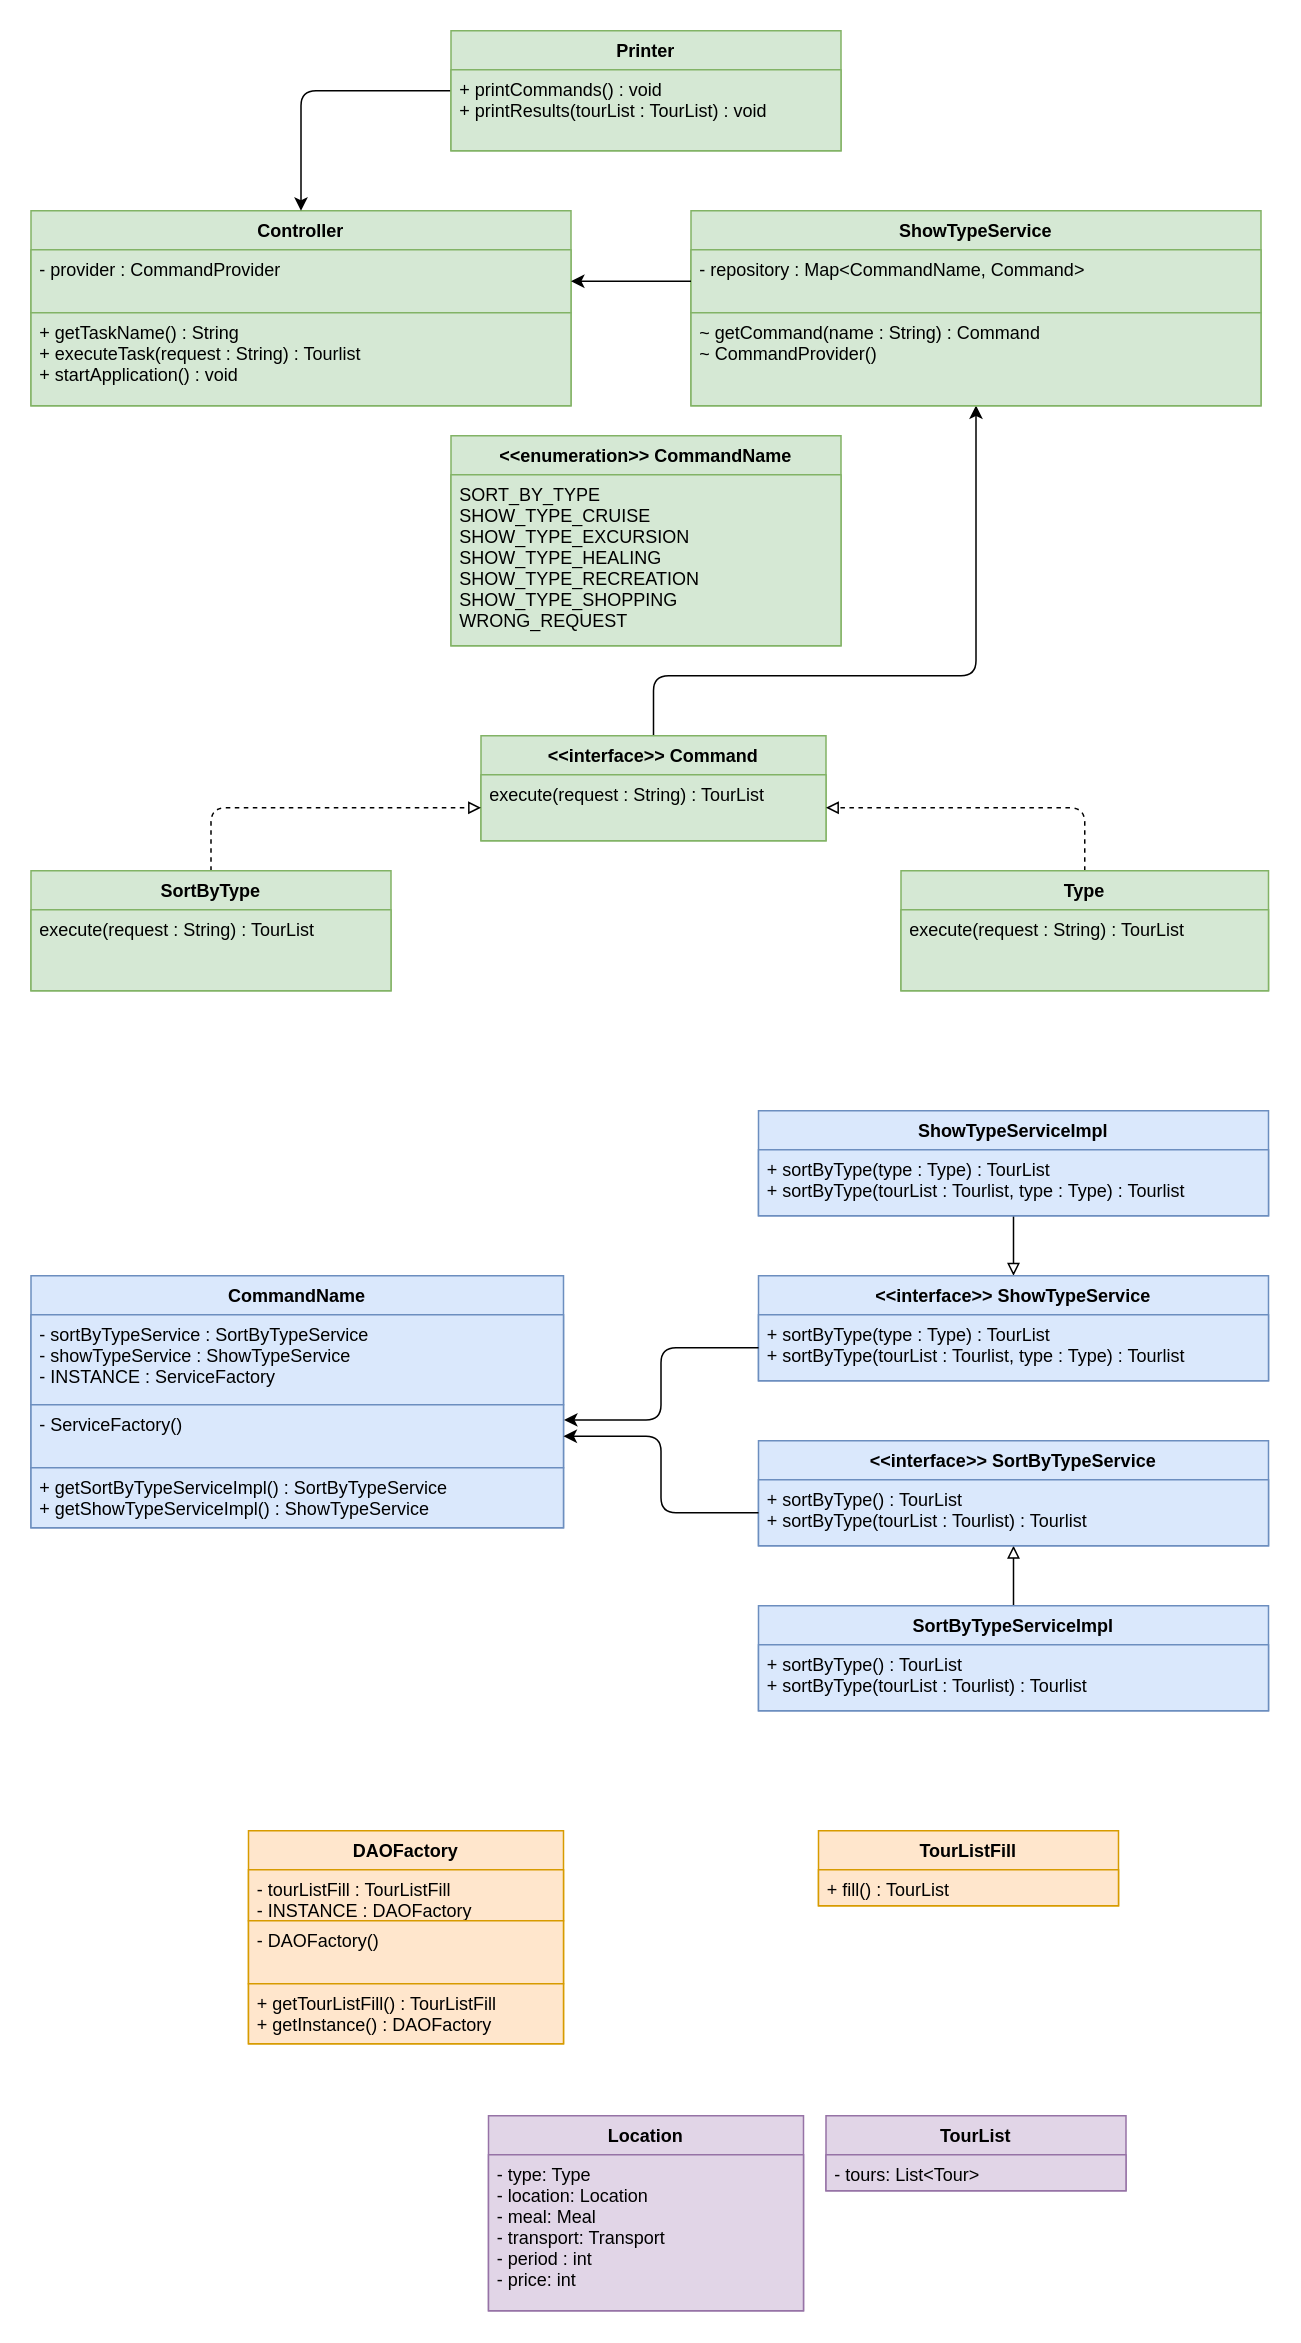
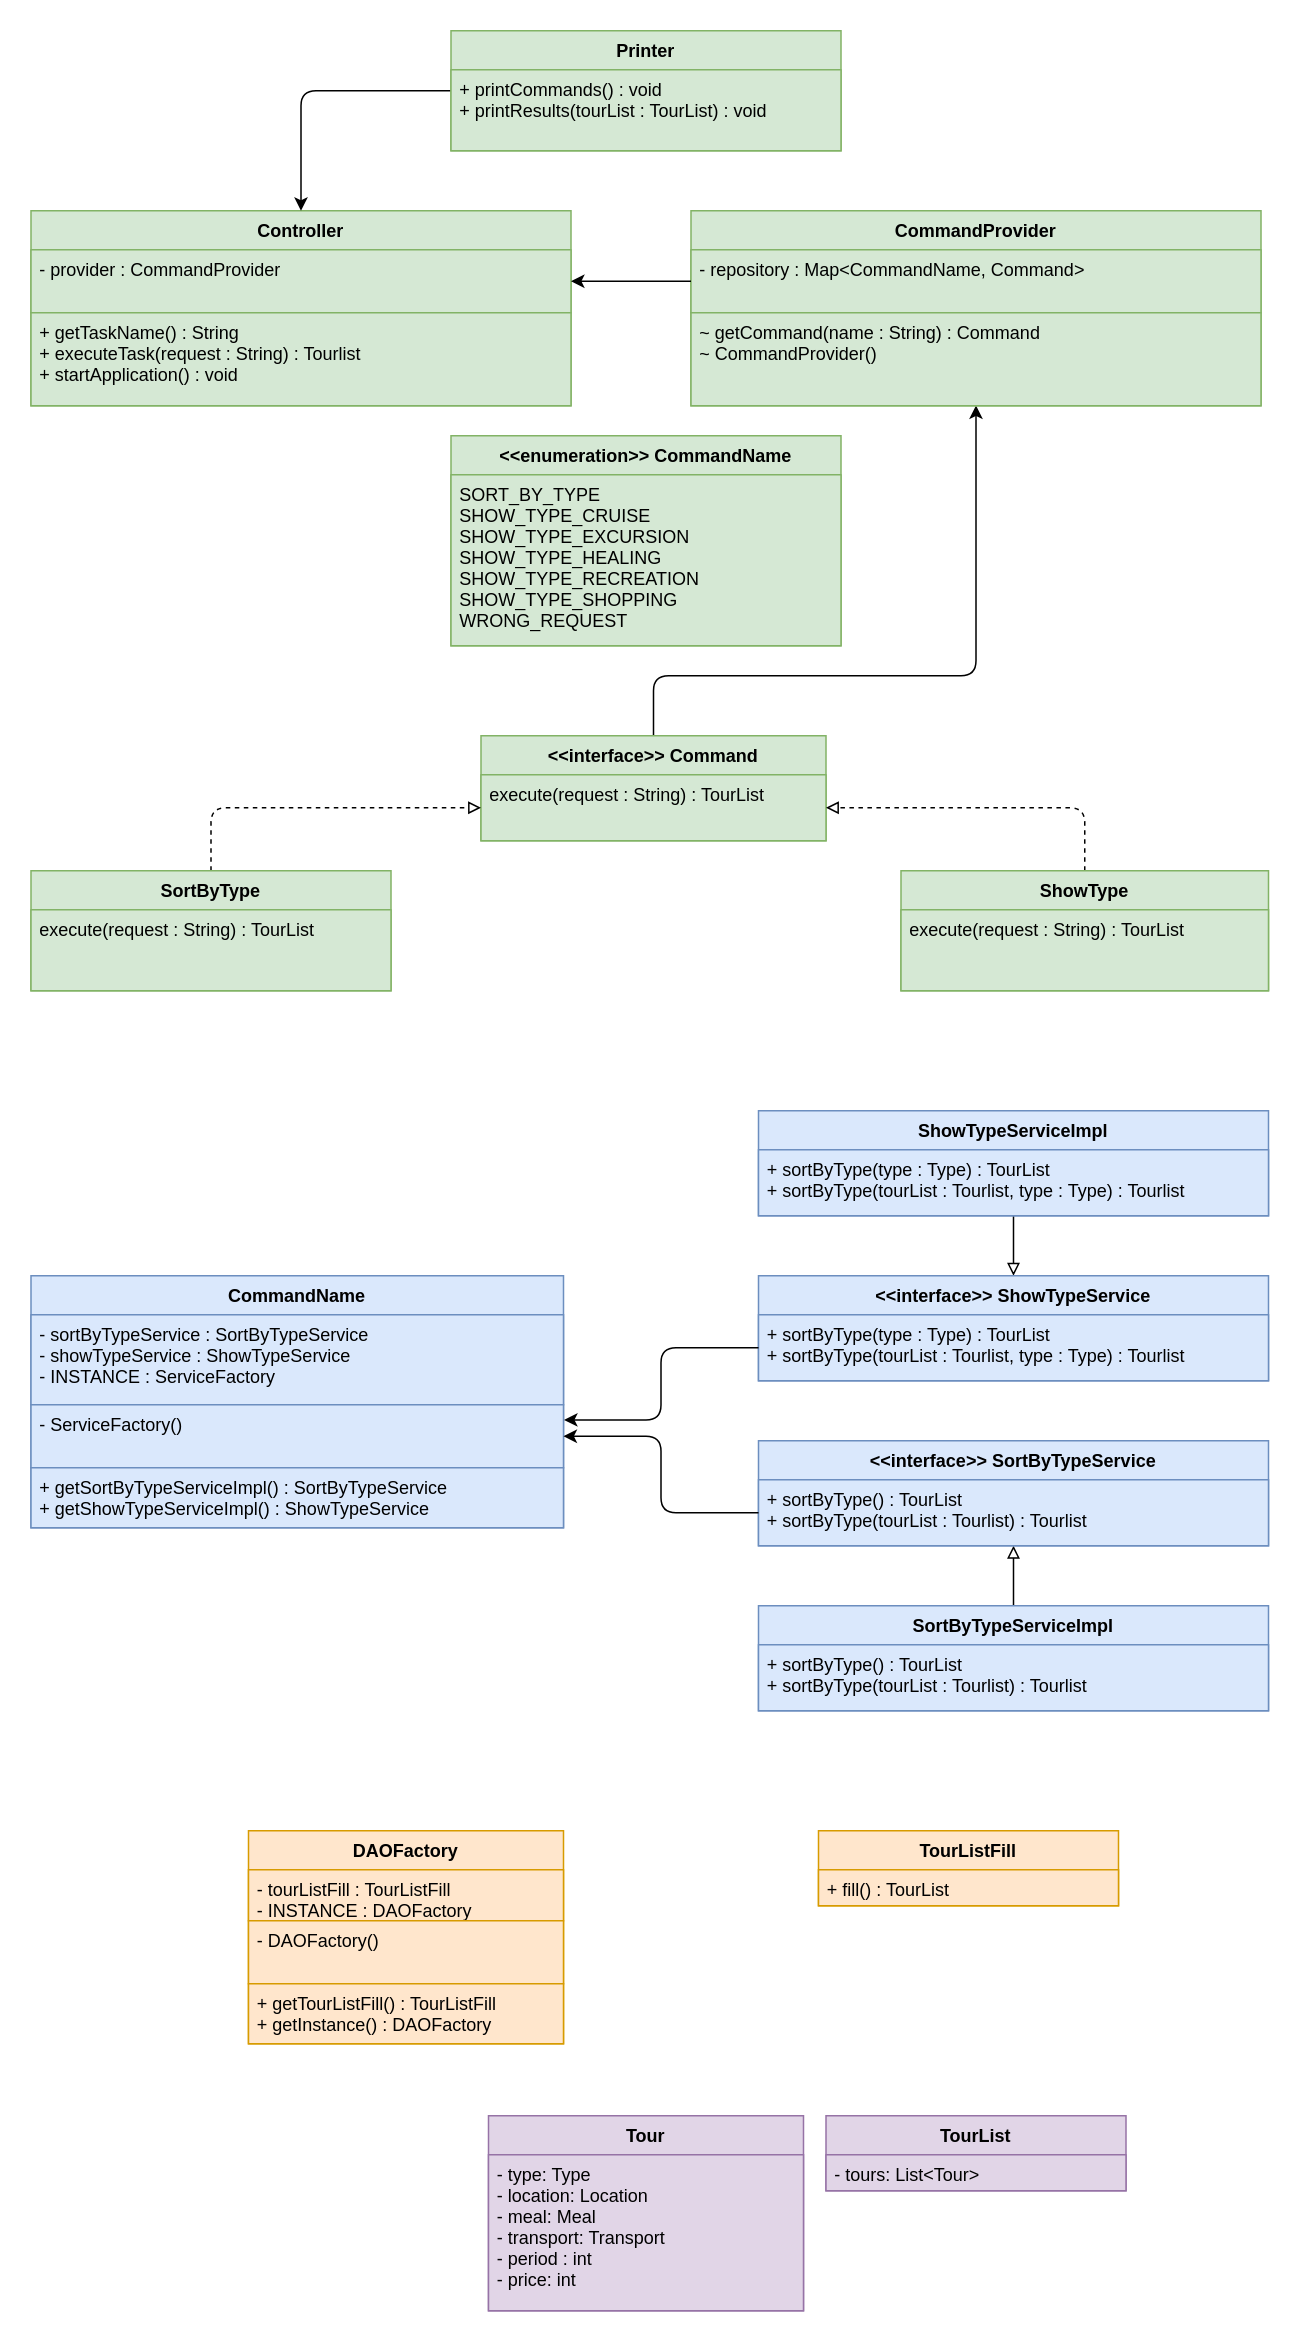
node "ShowTypeService": label "ShowTypeService" -> "CommandProvider"
node "Type": label "Type" -> "ShowType"
node "Location": label "Location" -> "Tour"
